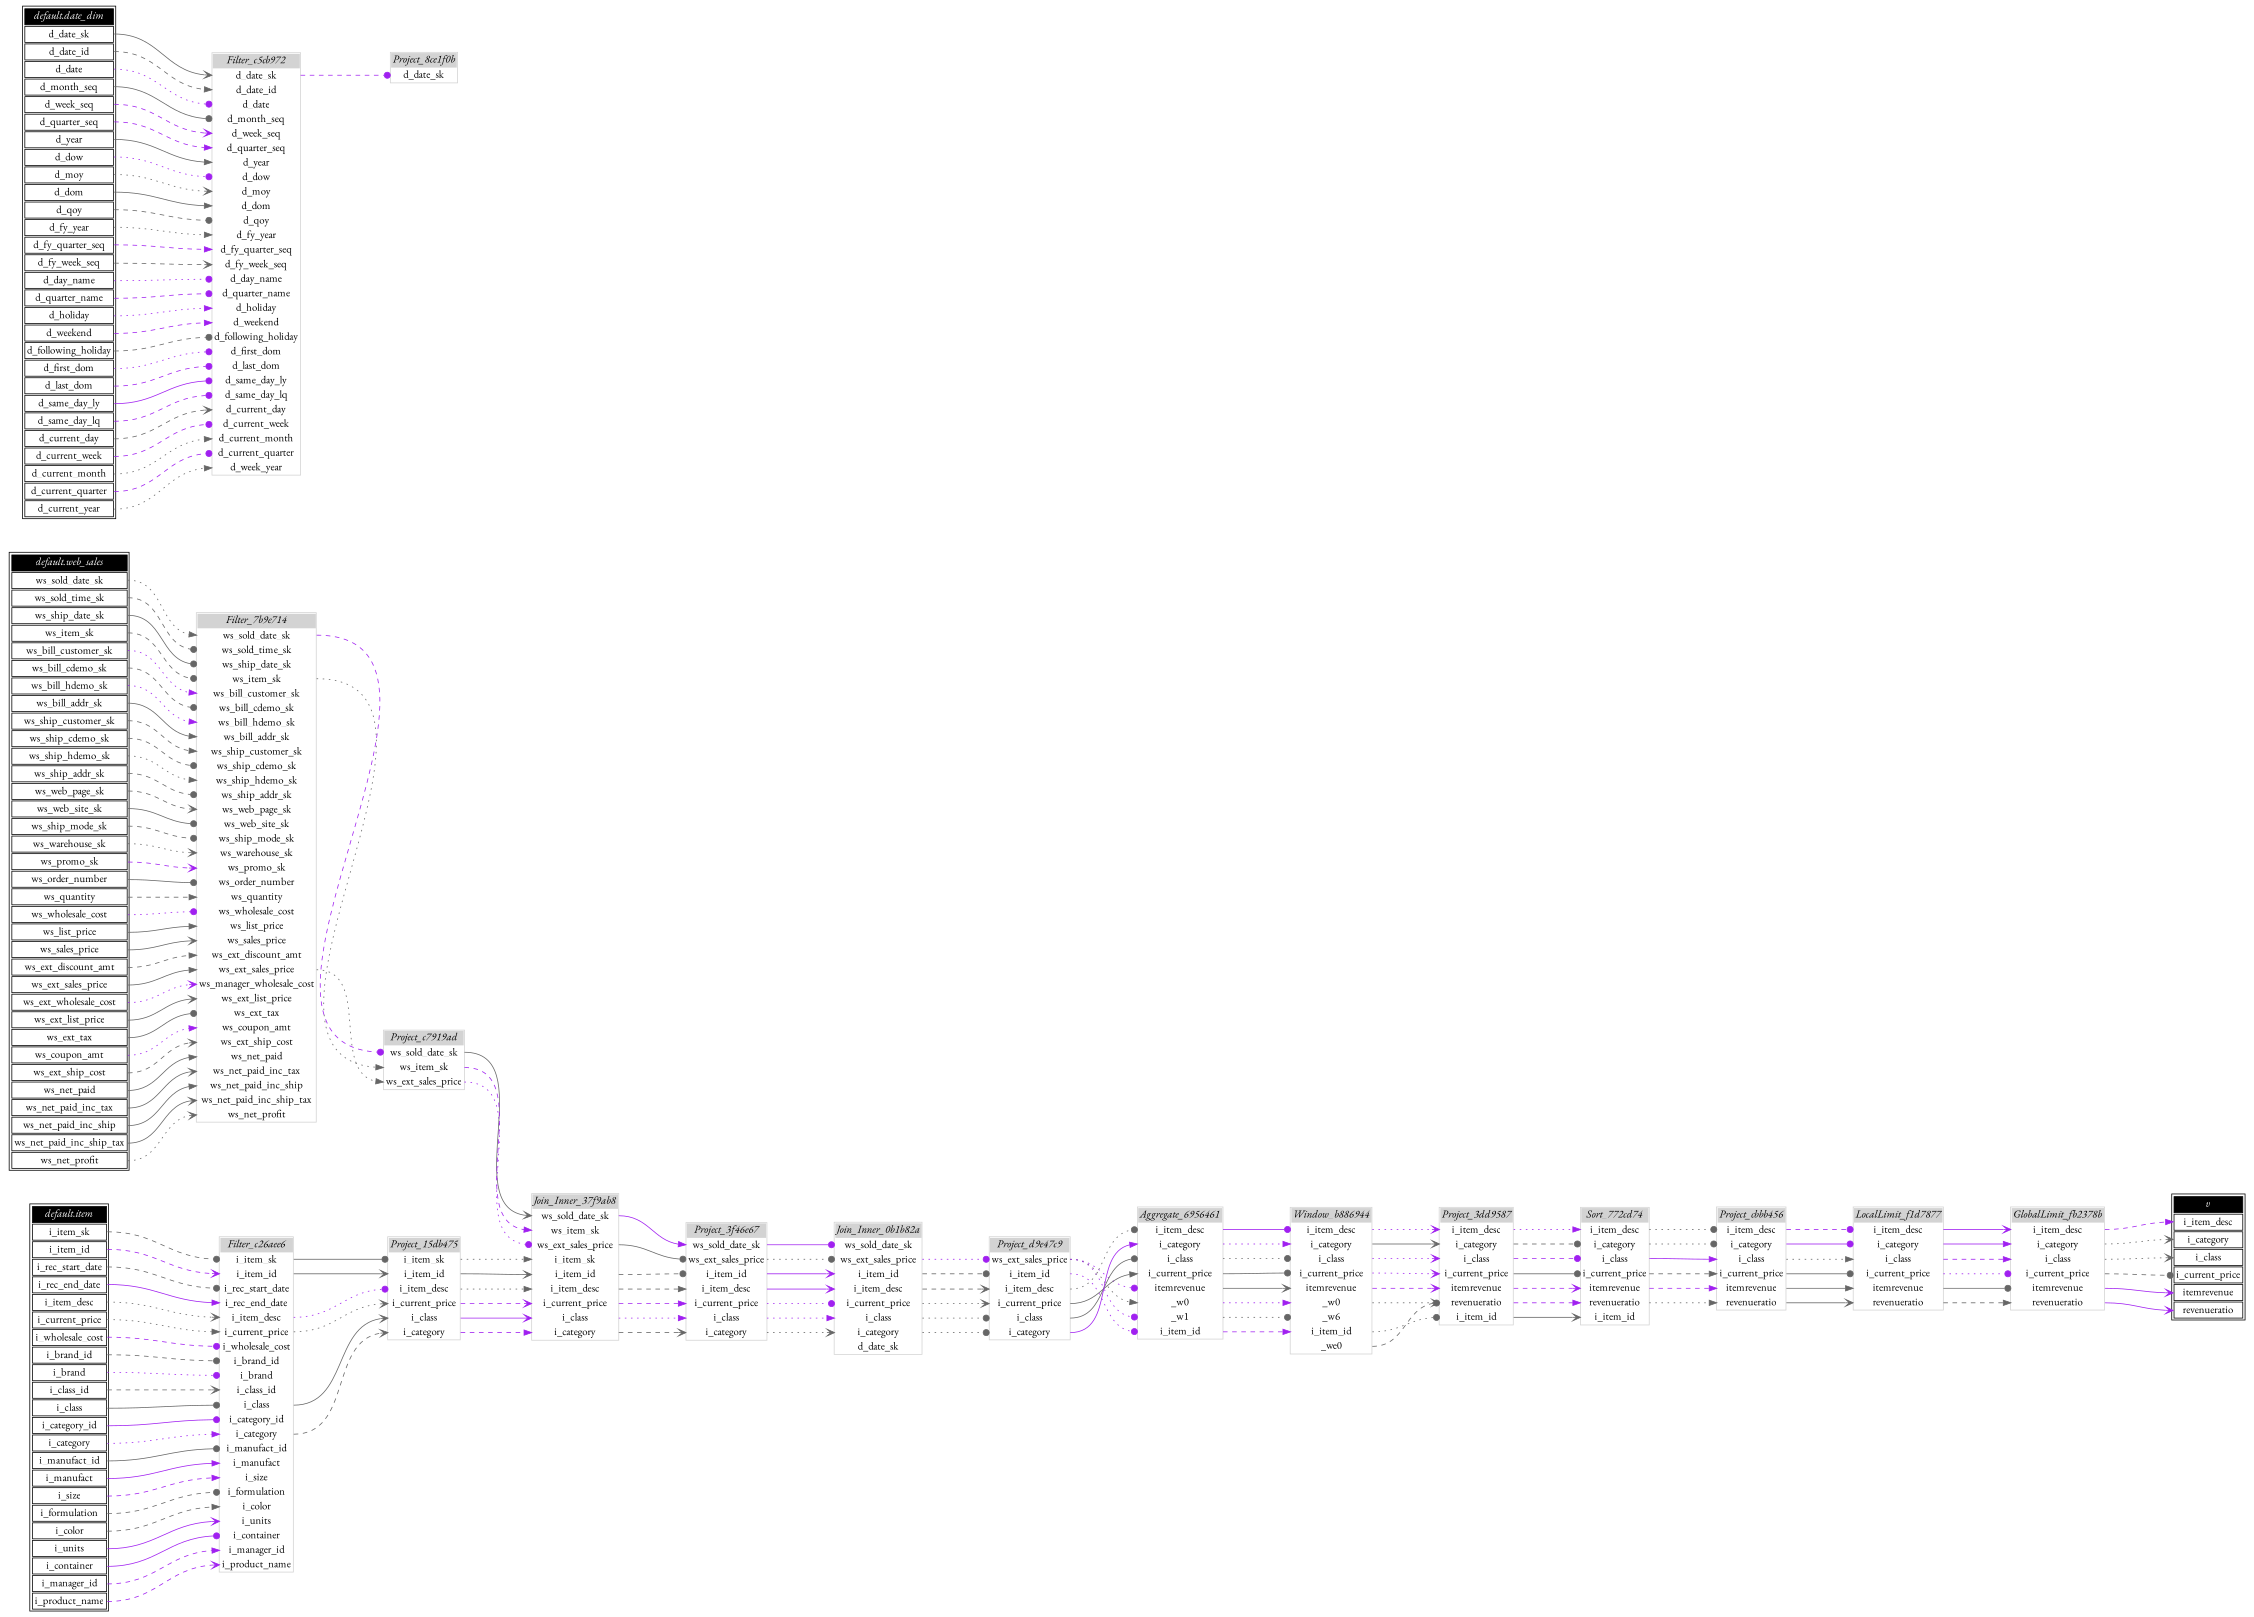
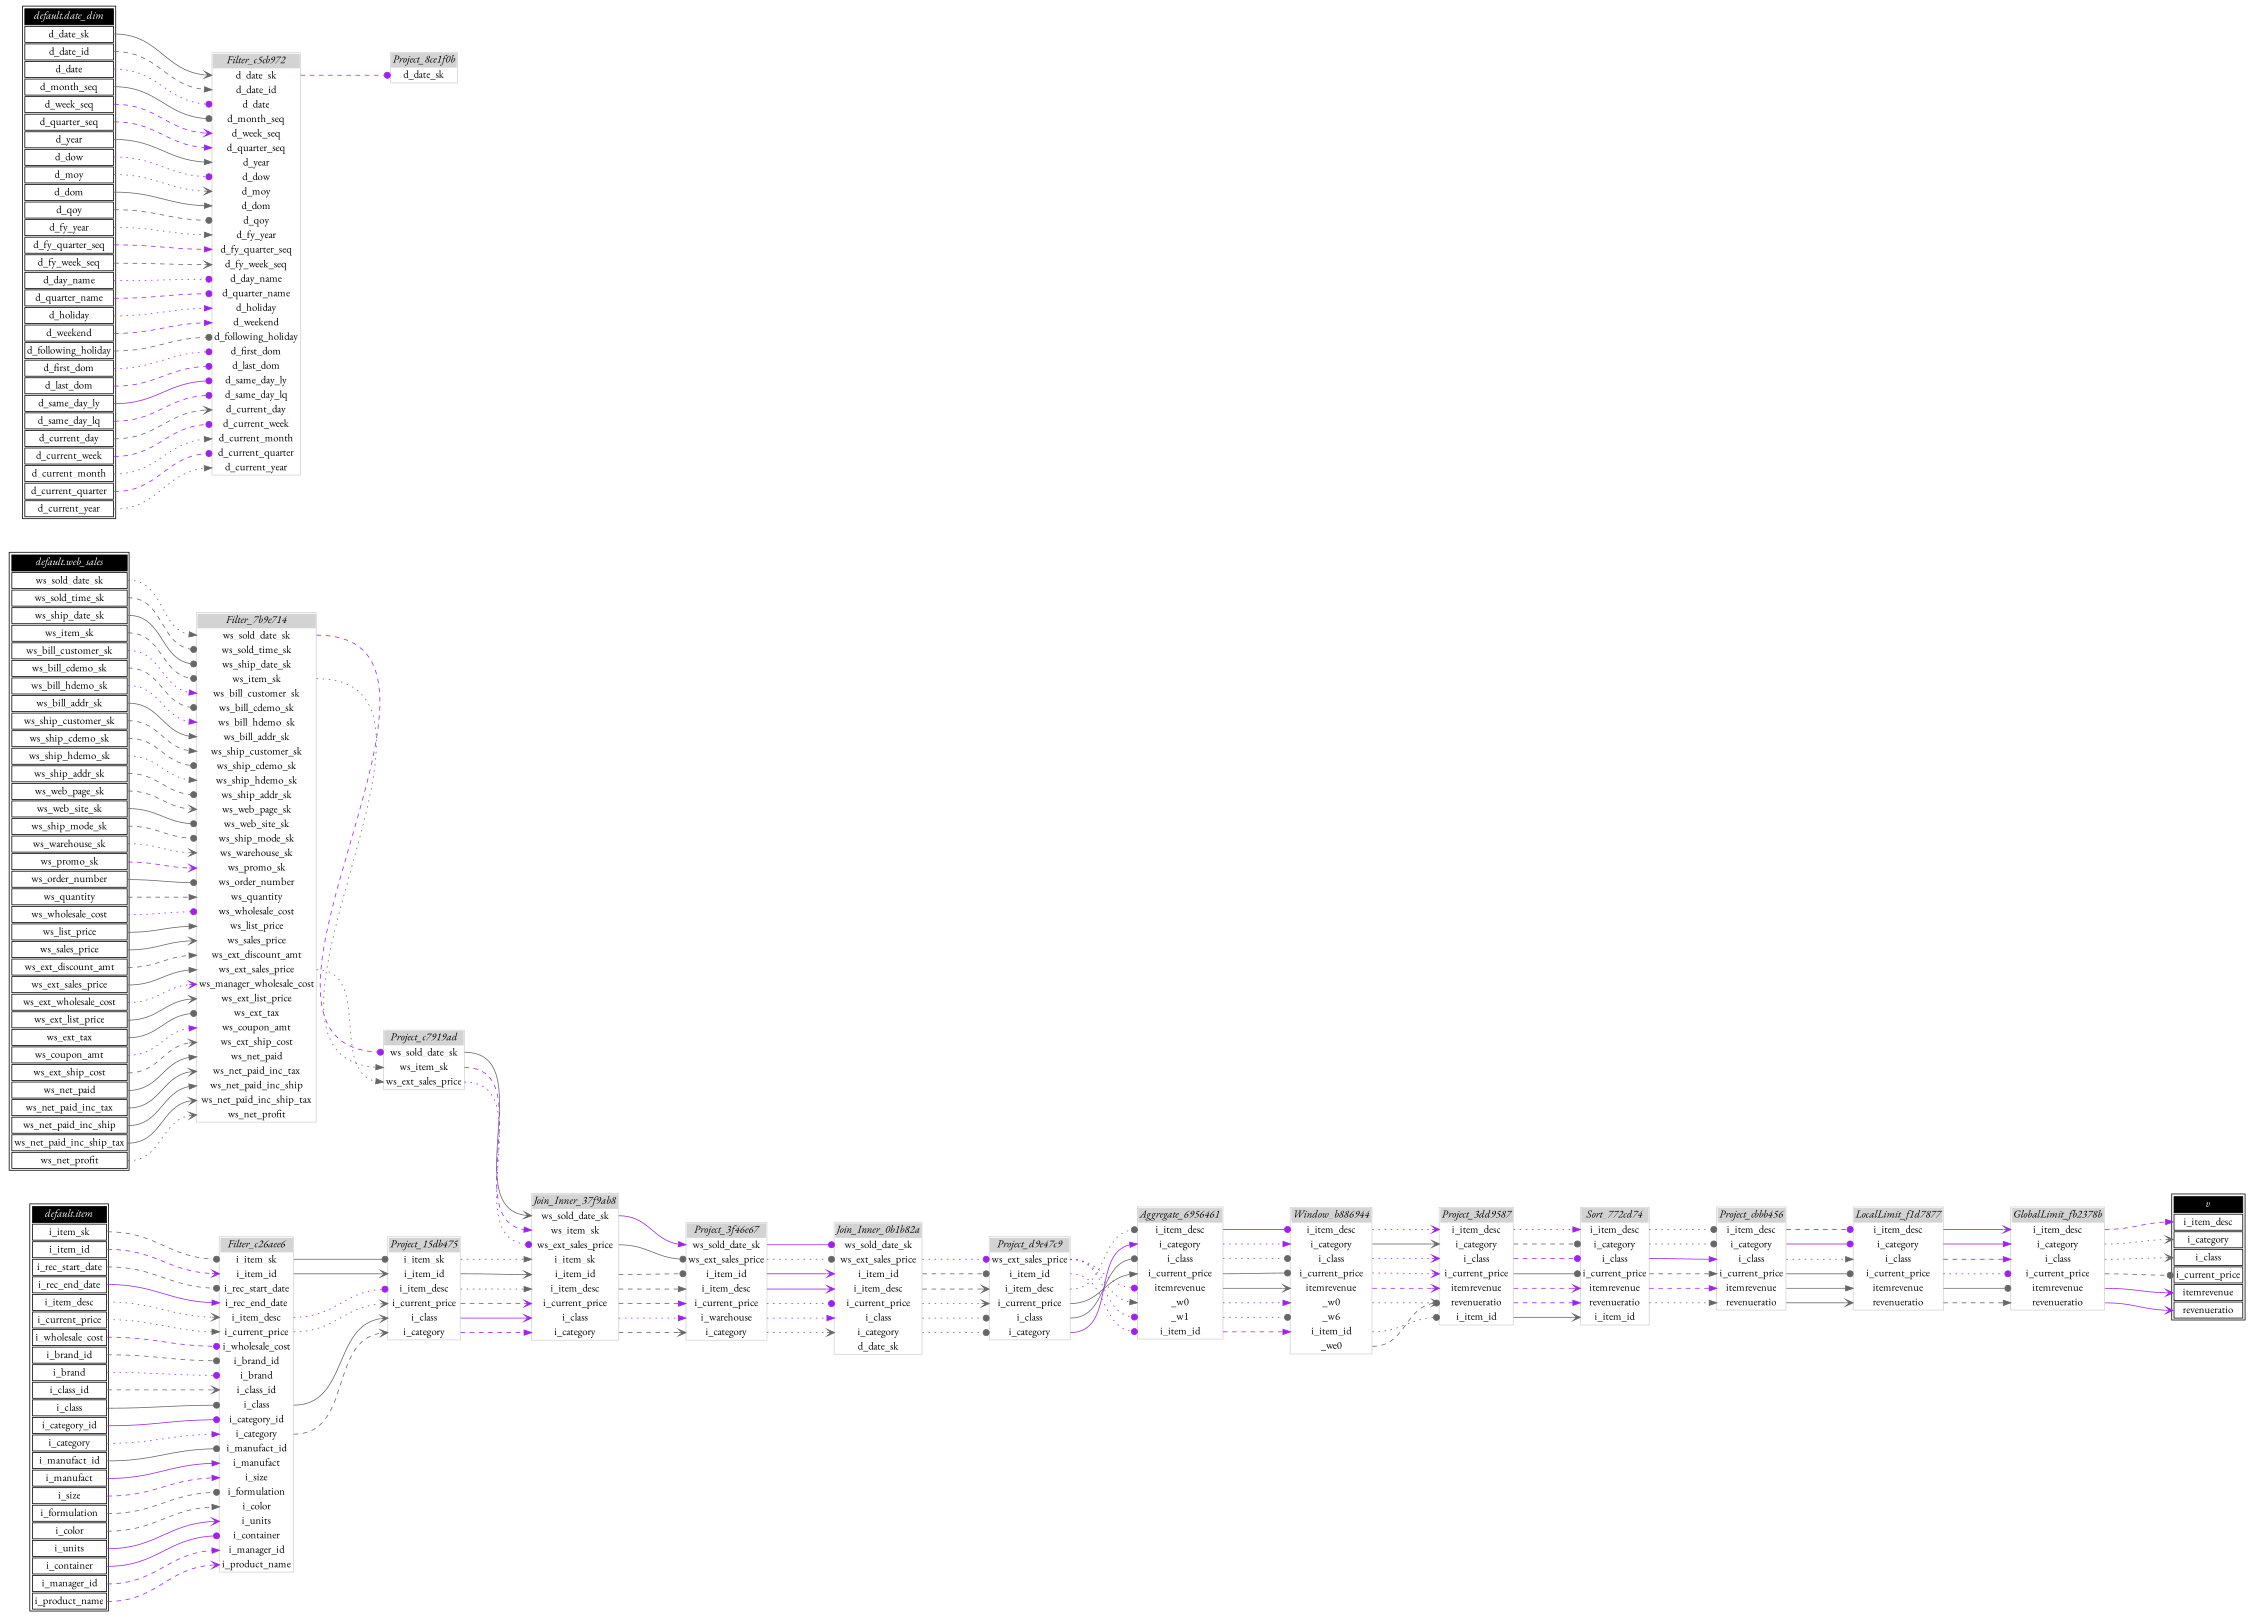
node "Filter_c5cb972": text "d_week_year" -> "d_current_year"
node "Project_3f46e67": text "i_class" -> "i_warehouse"
